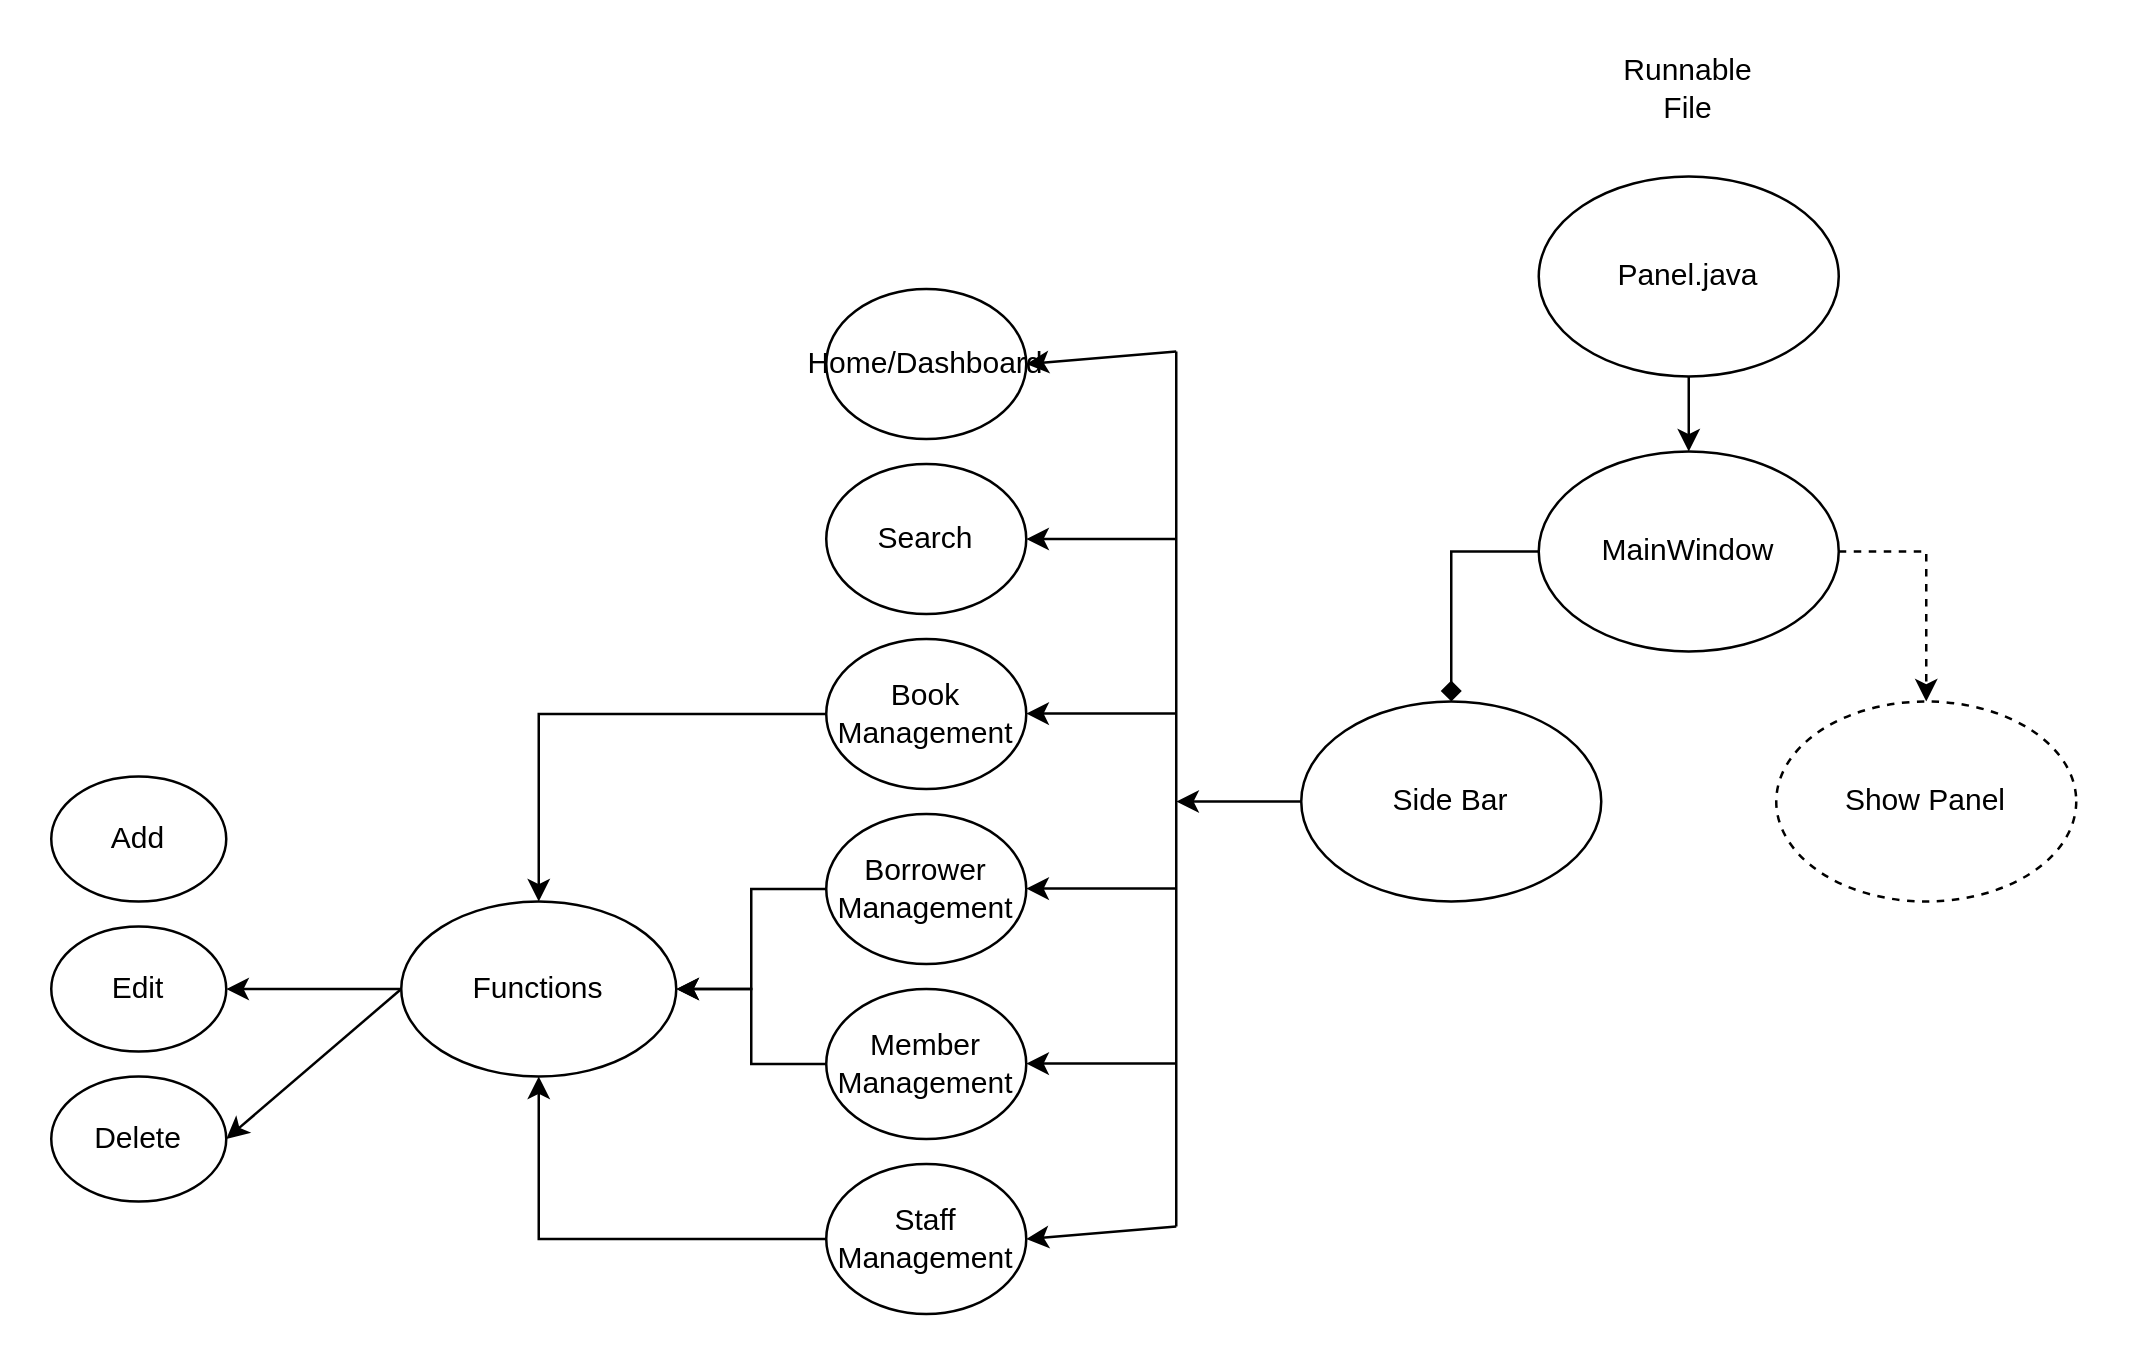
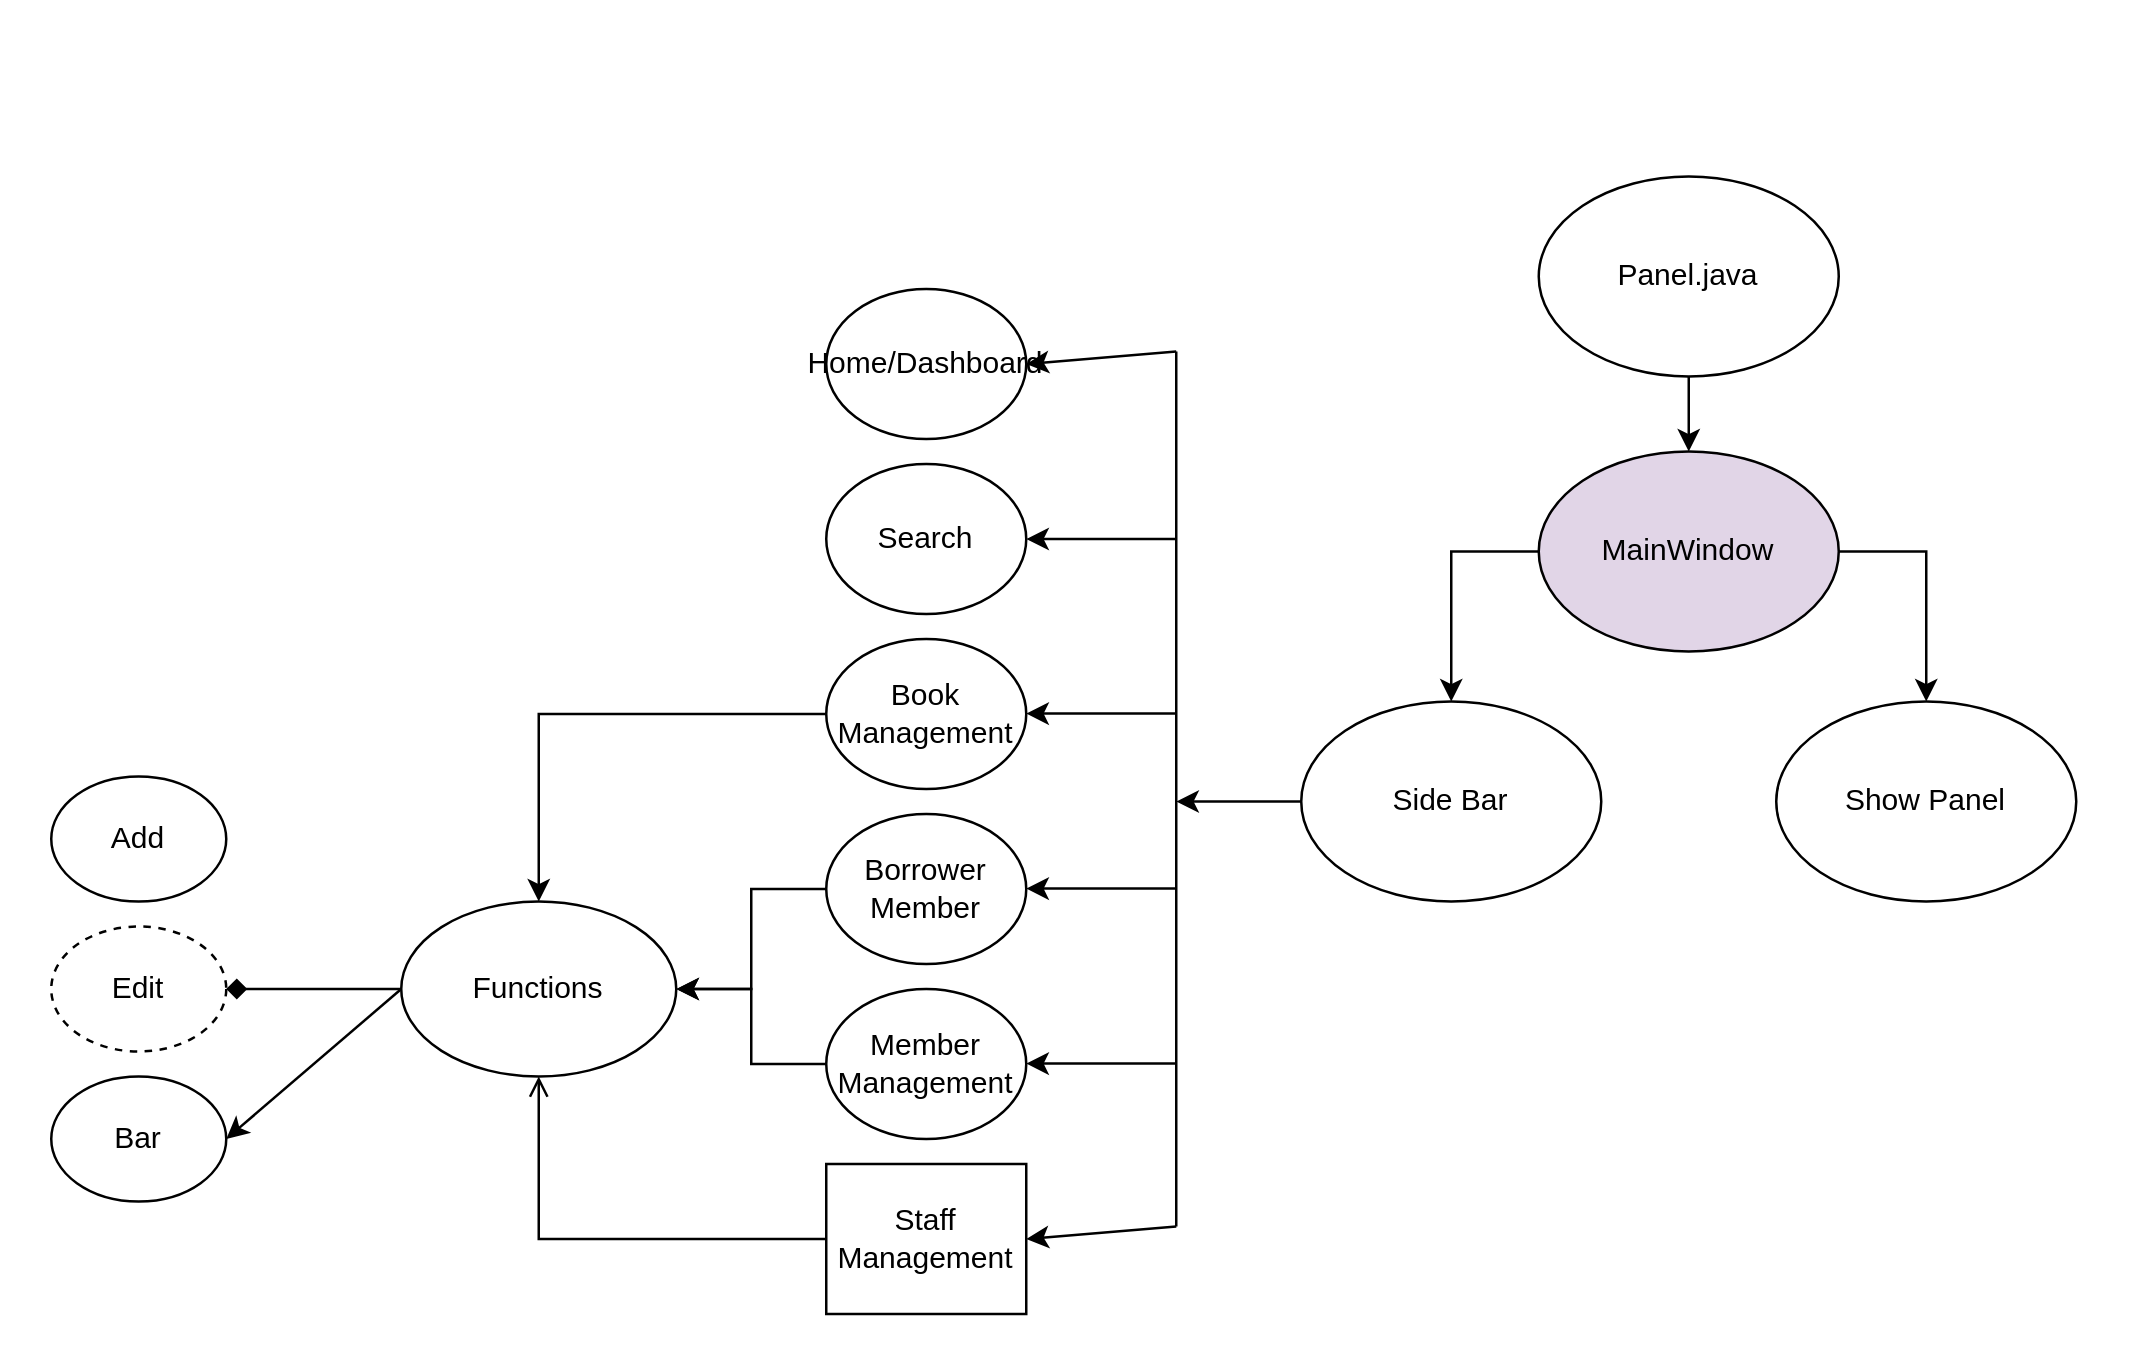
node "Runnable File": removed
node "MainWindow": fillcolor #ffffff -> #e1d5e7
edge "MainWindow" -> "Show Panel": style dashed -> solid
edge "MainWindow" -> "Side Bar": arrowhead diamond -> classic
node "Show Panel": style dashed -> solid
node "Borrower Management": label "Borrower Management" -> "Borrower Member"
node "Edit": style solid -> dashed
edge "Functions" -> "Edit": arrowhead classic -> diamond
edge "Staff Management" -> "Functions": arrowhead classic -> open
node "Delete": label "Delete" -> "Bar"
node "Staff Management": shape ellipse -> rectangle
